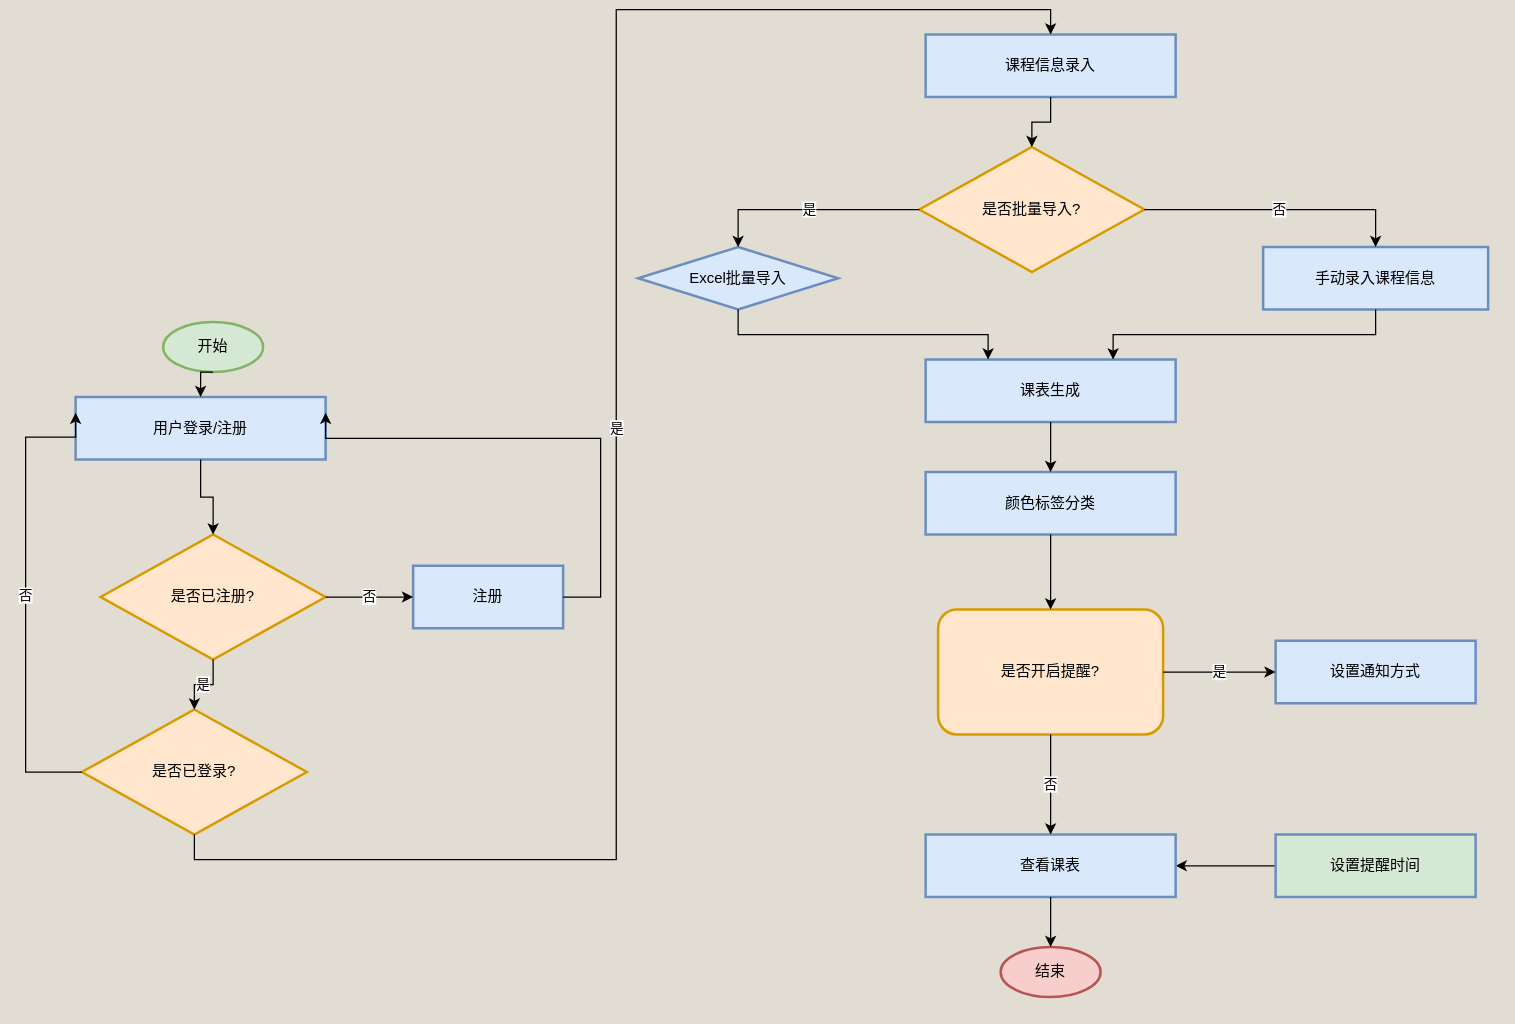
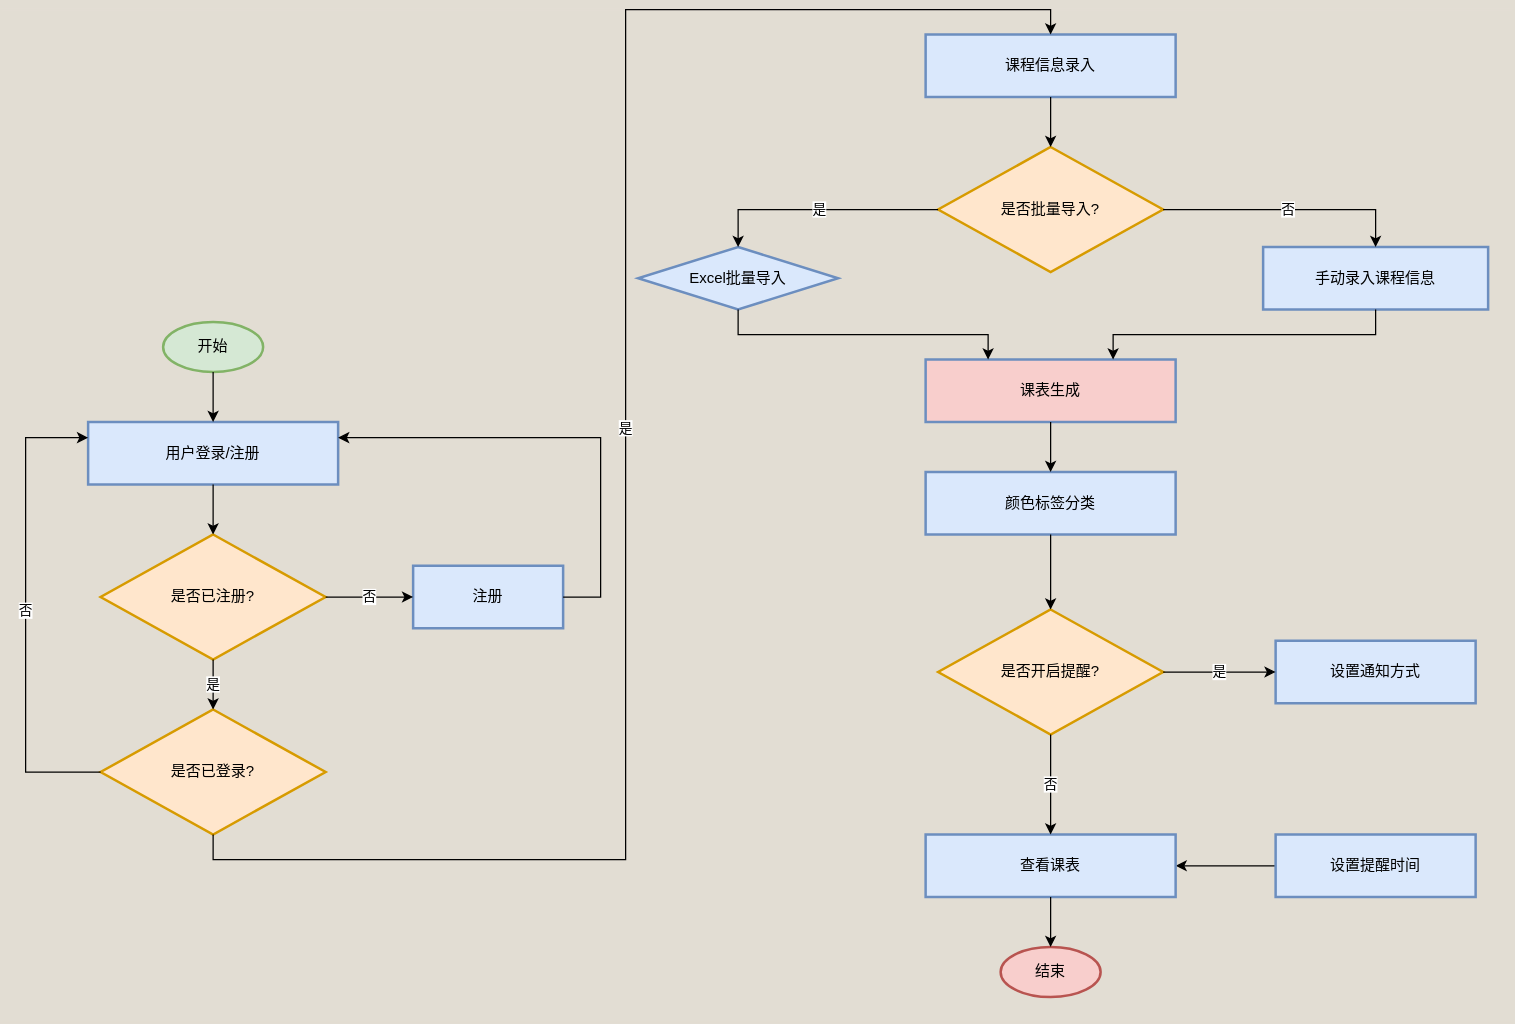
node "是否批量导入?": moved (1032, 209) -> (1051, 209)
node "课表生成": fillcolor #dae8fc -> #f8cecc
node "用户登录/注册": moved (201, 428) -> (213, 453)
node "是否开启提醒?": shape rounded rectangle -> diamond
node "是否已登录?": moved (194, 772) -> (213, 772)
node "设置提醒时间": fillcolor #d5e8d4 -> #dae8fc
